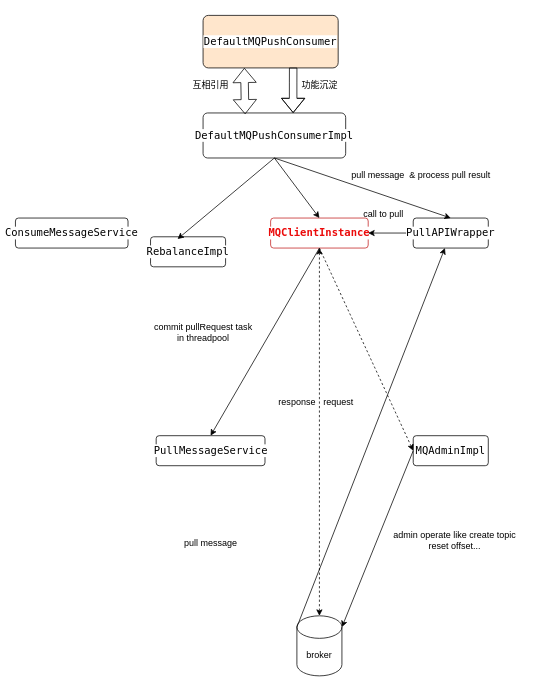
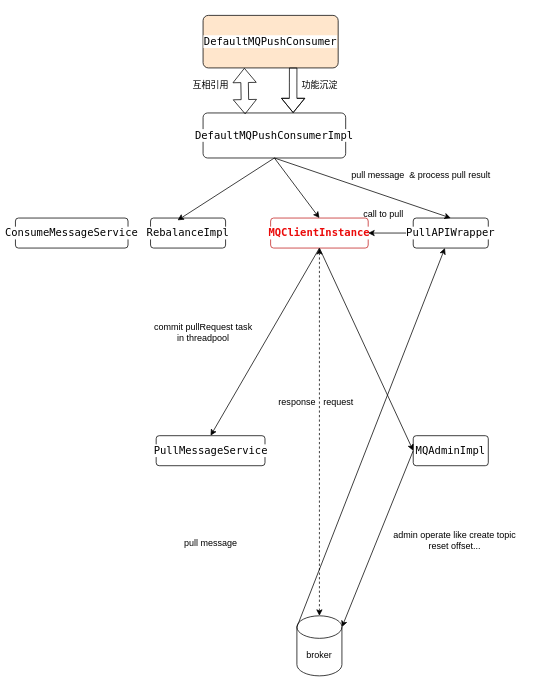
node "RebalanceImpl": moved (188, 252) -> (188, 233)
edge "MQClientInstance" -> "MQAdminImpl": style dashed -> solid
